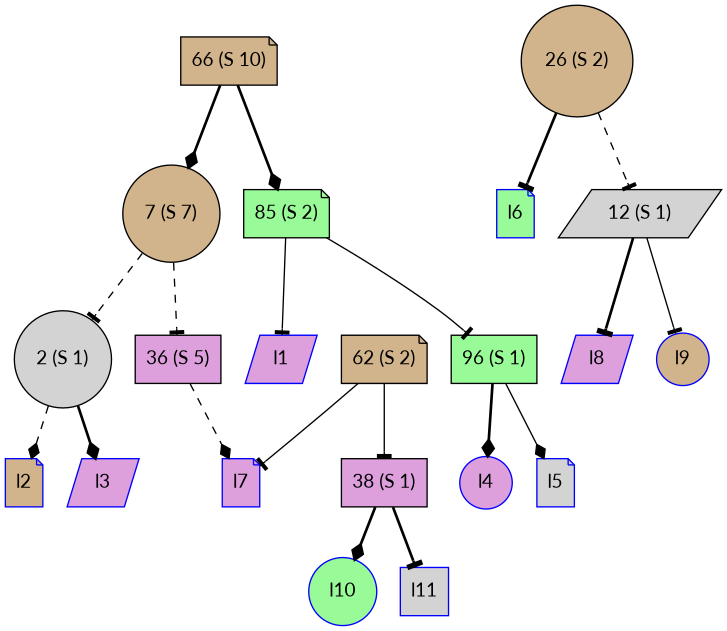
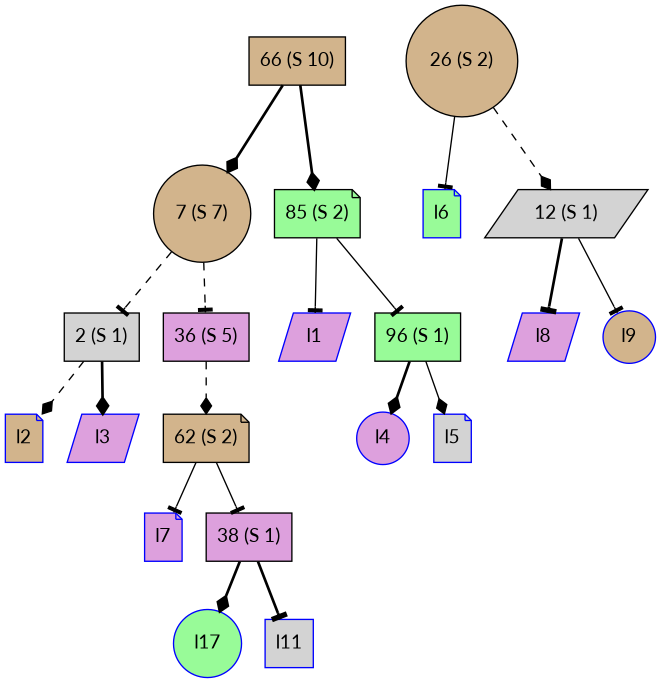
node "66 (S 10)": shape note -> box
edge "26 (S 2)" -> "l6": style bold -> solid
edge "26 (S 2)" -> "12 (S 1)": arrowhead tee -> diamond
node "2 (S 1)": shape circle -> box
edge "36 (S 5)" -> "l7": now "36 (S 5)" -> "62 (S 2)"
node "l10": label "l10" -> "l17"
